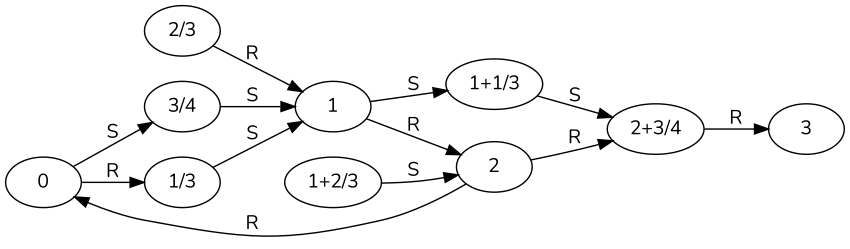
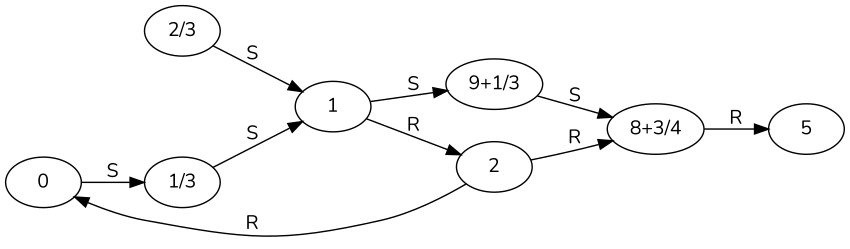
edge "2/3" -> "1": label "R" -> "S"
node "1+1/3": label "1+1/3" -> "9+1/3"
node "3/4": removed
node "2+3/4": label "2+3/4" -> "8+3/4"
node "3": label "3" -> "5"
edge "0" -> "1/3": label "R" -> "S"
node "1+2/3": removed
